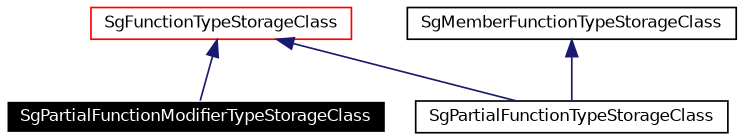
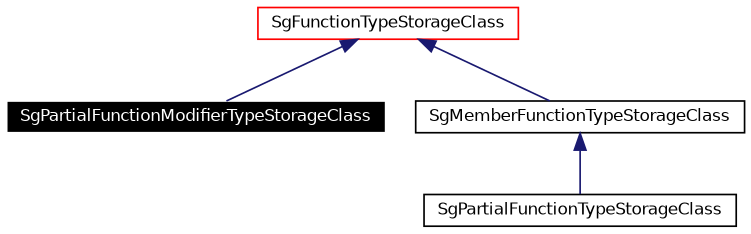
edge "SgPartialFunctionTypeStorageClass" -> "SgFunctionTypeStorageClass": now "SgMemberFunctionTypeStorageClass" -> "SgFunctionTypeStorageClass"
